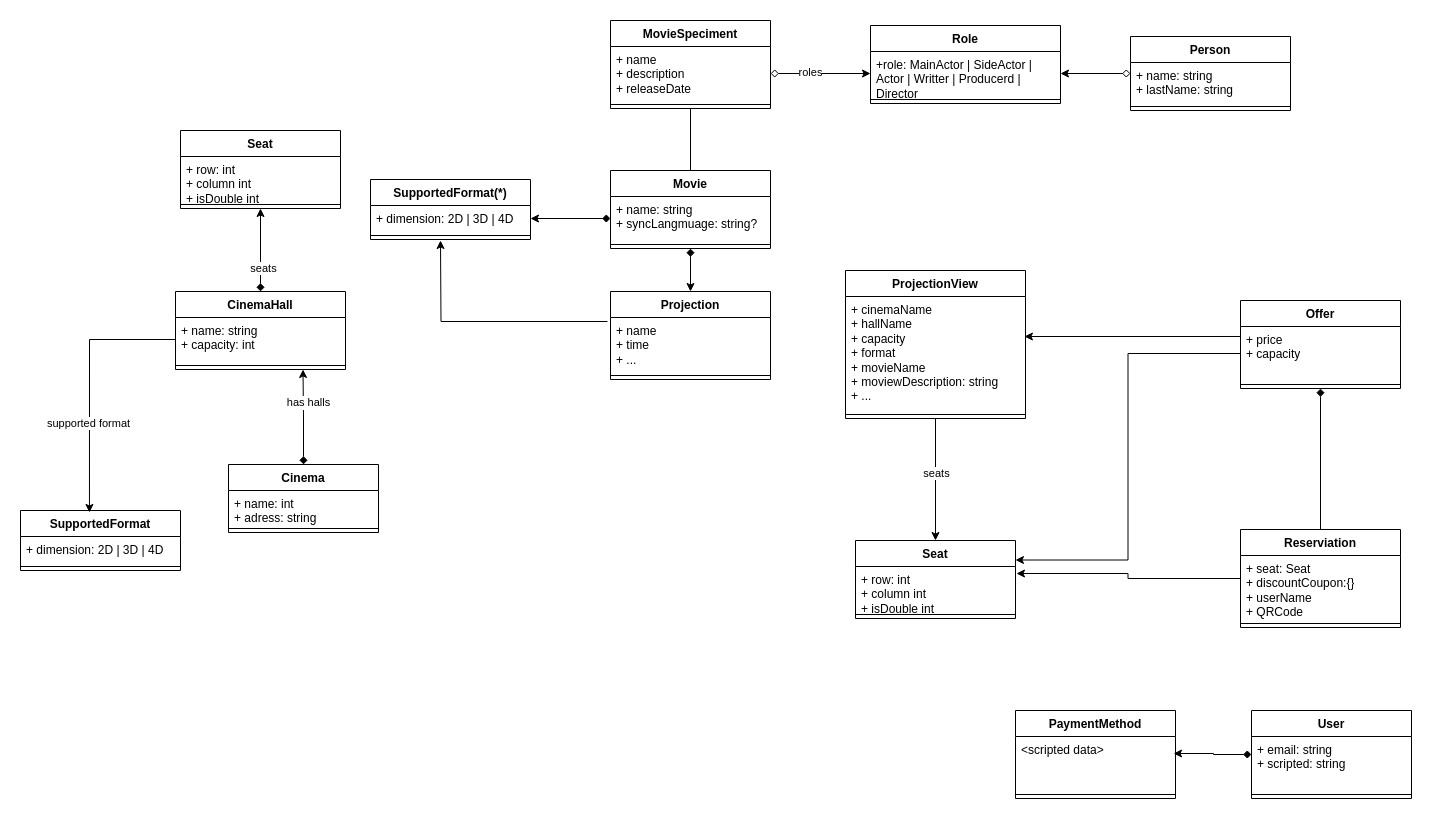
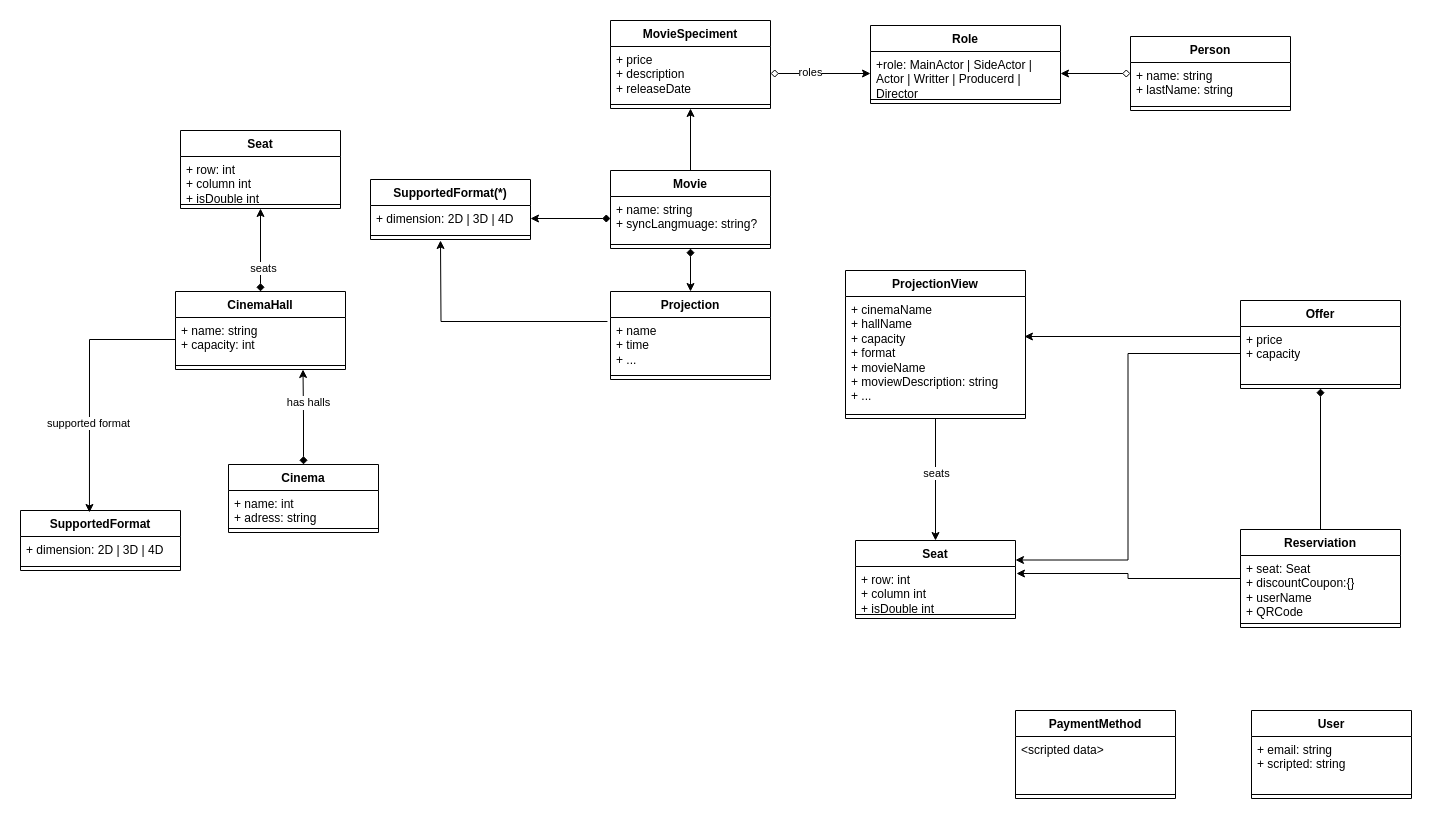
node "+ name + description + releaseDate": label "+ name + description + releaseDate" -> "+ price + description + releaseDate"
edge "MovieSpeciment" -- "Movie": arrowhead none -> classic
edge "User" -- "<scripted data>": removed
